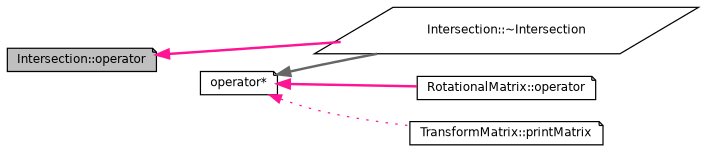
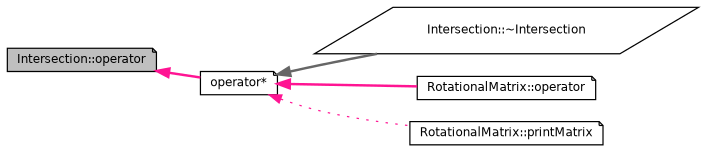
edge "Intersection::~Intersection" -> "Intersection::operator": now "operator*" -> "Intersection::operator"
node "TransformMatrix::printMatrix": label "TransformMatrix::printMatrix" -> "RotationalMatrix::printMatrix"
